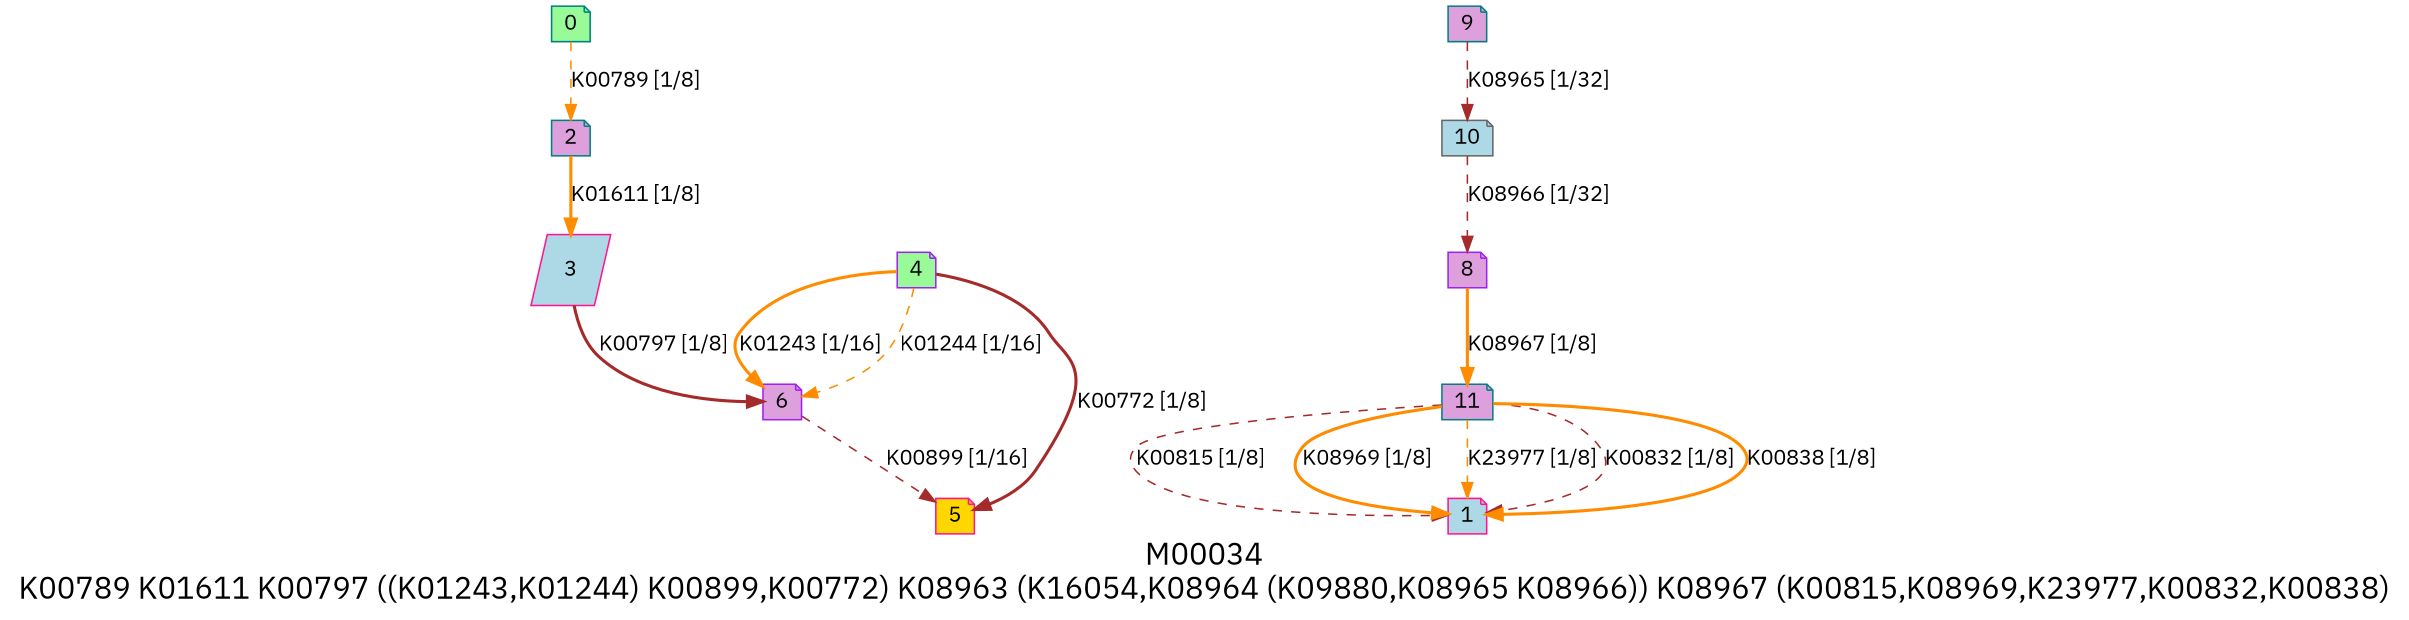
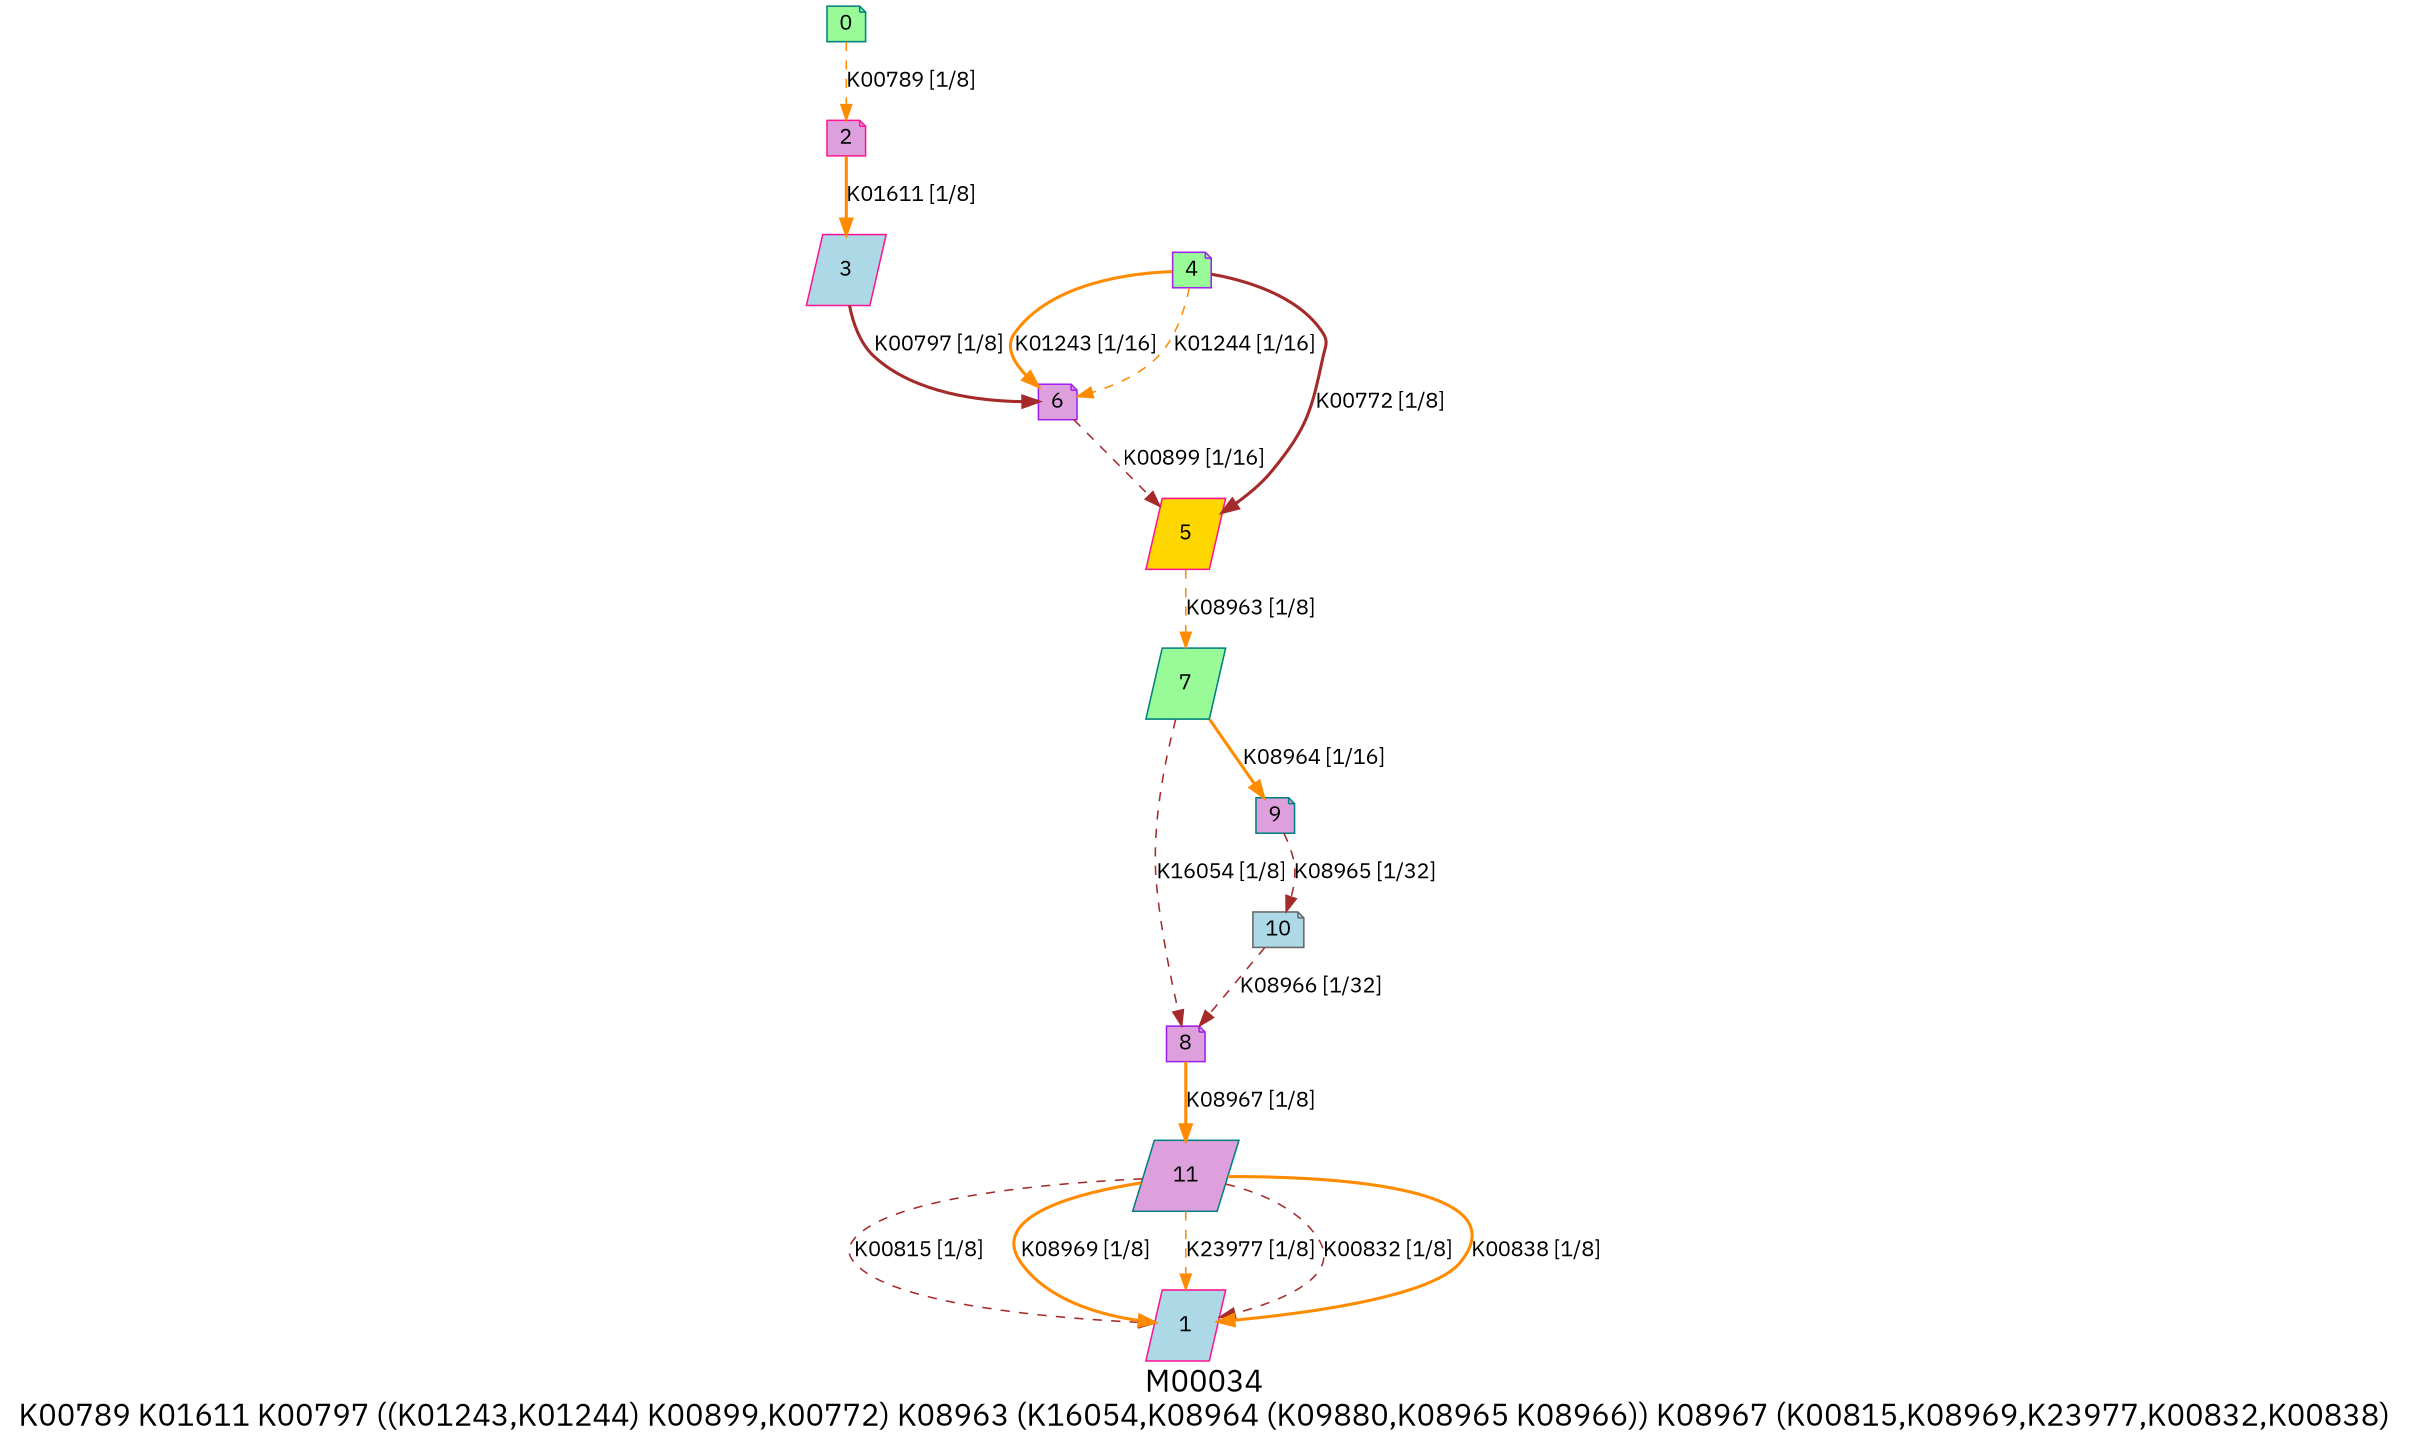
node "2": color teal -> deeppink
node "11": shape note -> parallelogram
node "5": shape note -> parallelogram
node "1": shape note -> parallelogram
node "7": added
